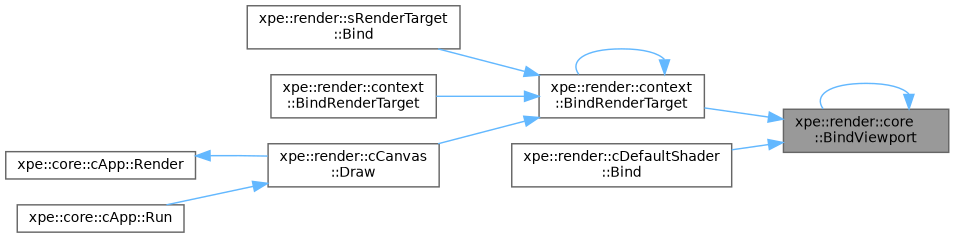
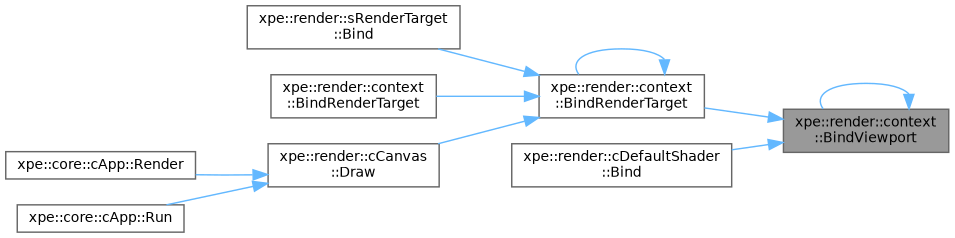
node "xpe::render::core ::BindViewport": label "xpe::render::core ::BindViewport" -> "xpe::render::context ::BindViewport"
edge "xpe::render::cCanvas ::Draw" -> "xpe::core::cApp::Render": reversed
